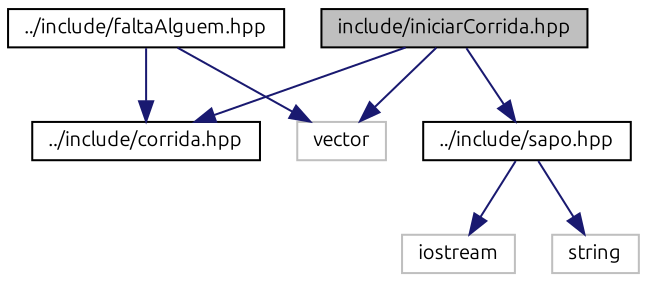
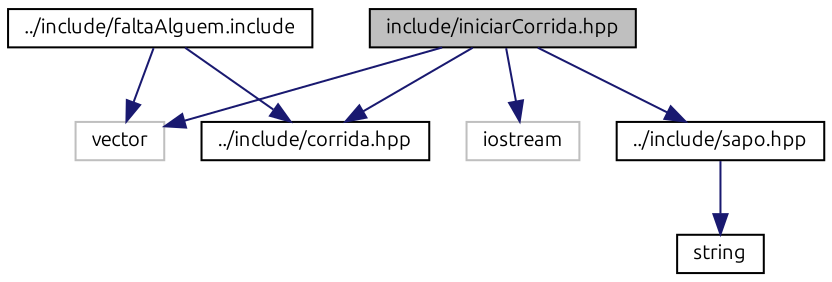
node "../include/faltaAlguem.hpp": label "../include/faltaAlguem.hpp" -> "../include/faltaAlguem.include"
edge "../include/sapo.hpp" -> "iostream": now "include/iniciarCorrida.hpp" -> "iostream"
node "string": color grey75 -> black
